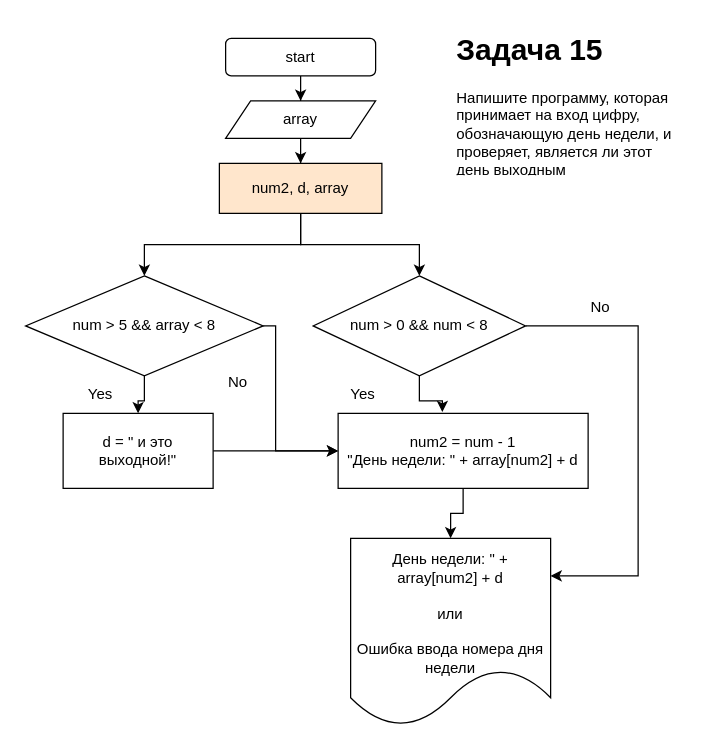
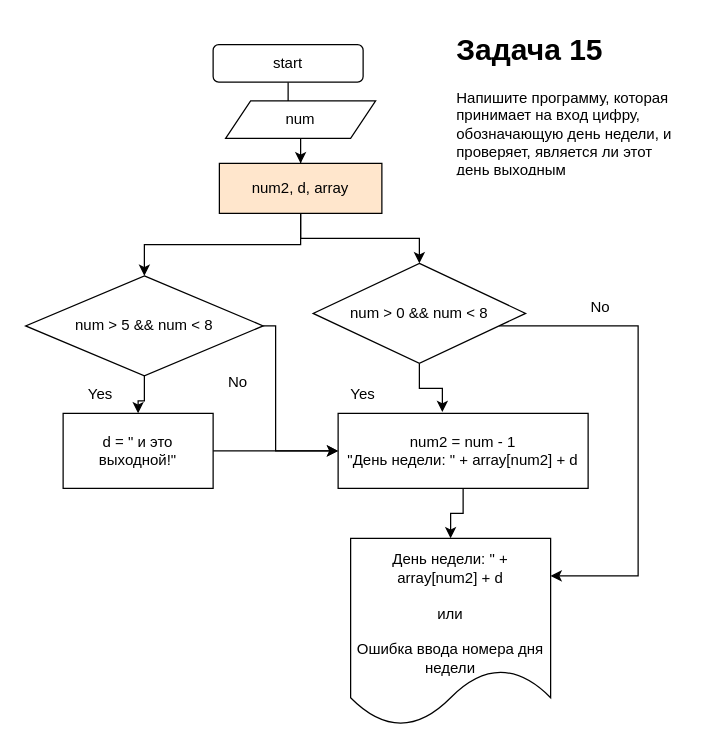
node "start": moved (301, 57) -> (288, 63)
node "array": label "array" -> "num"
node "num > 5 && array < 8": label "num > 5 && array < 8" -> "num > 5 && num < 8"
node "num > 0 && num < 8": moved (419, 326) -> (419, 313)
